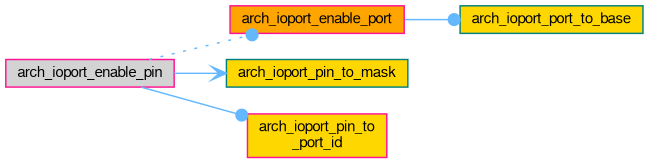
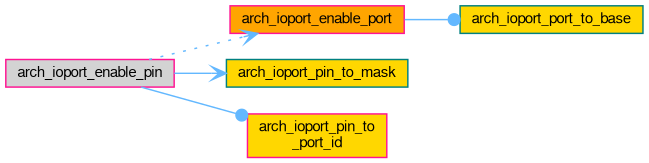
edge "arch_ioport_enable_pin" -> "arch_ioport_enable_port": arrowhead dot -> vee
